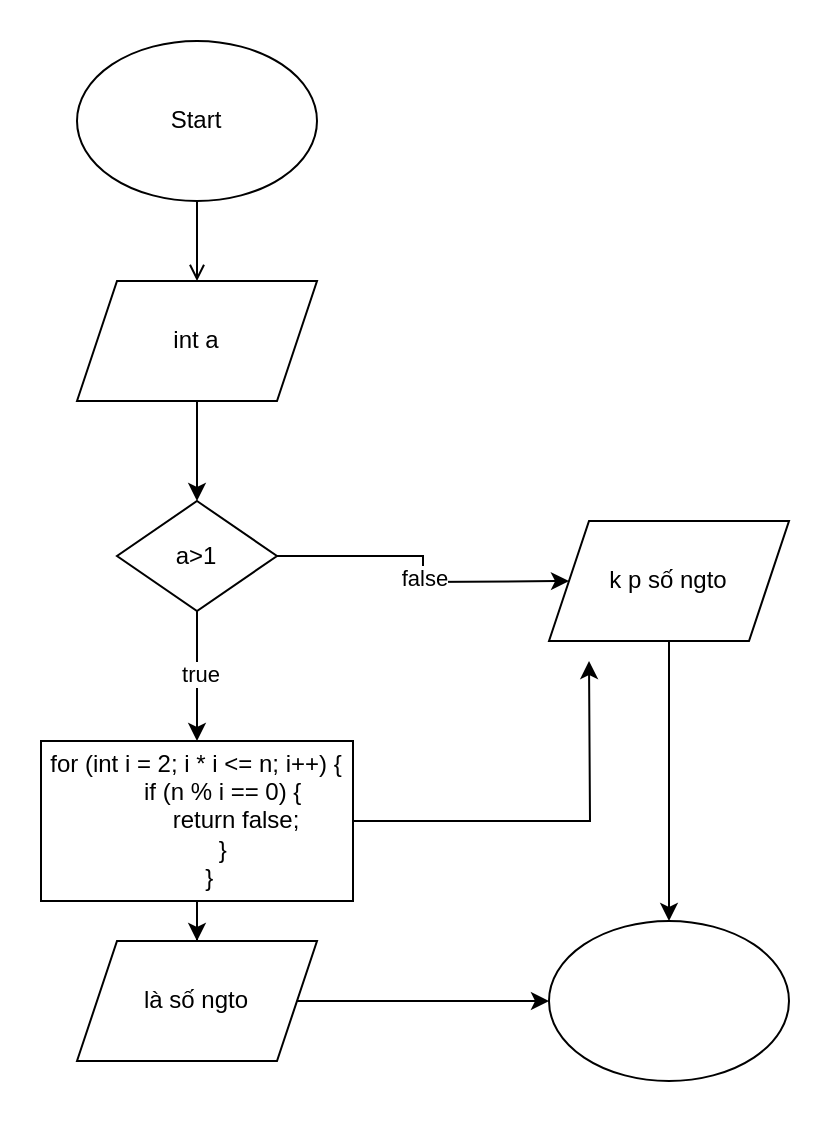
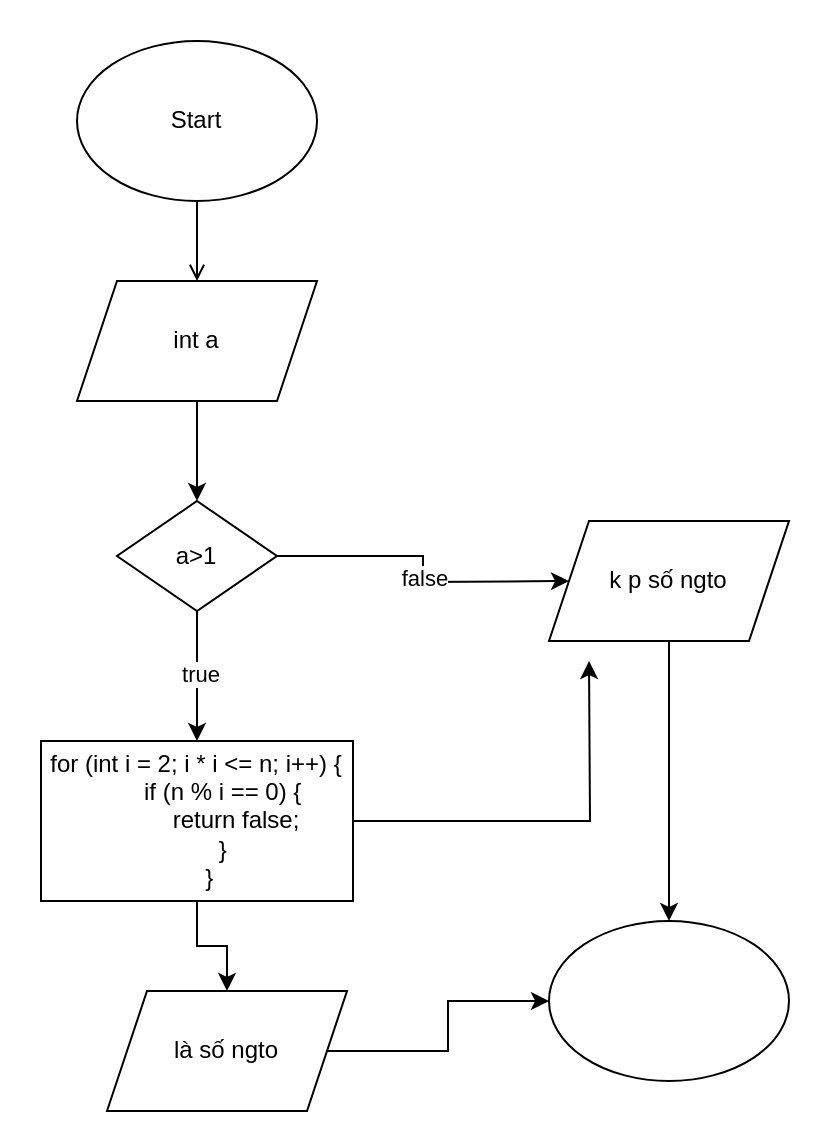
node "là số ngto": moved (197, 1001) -> (227, 1051)
